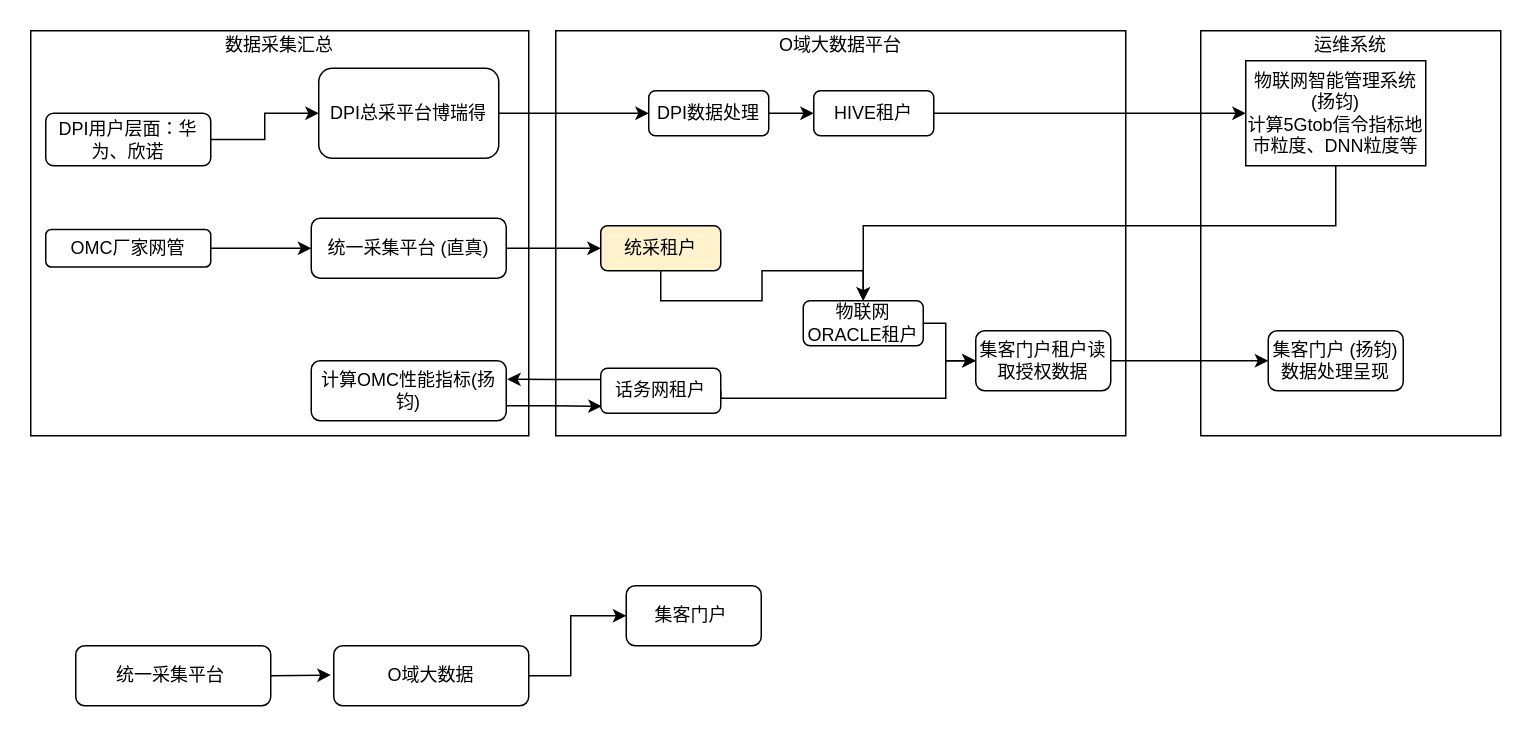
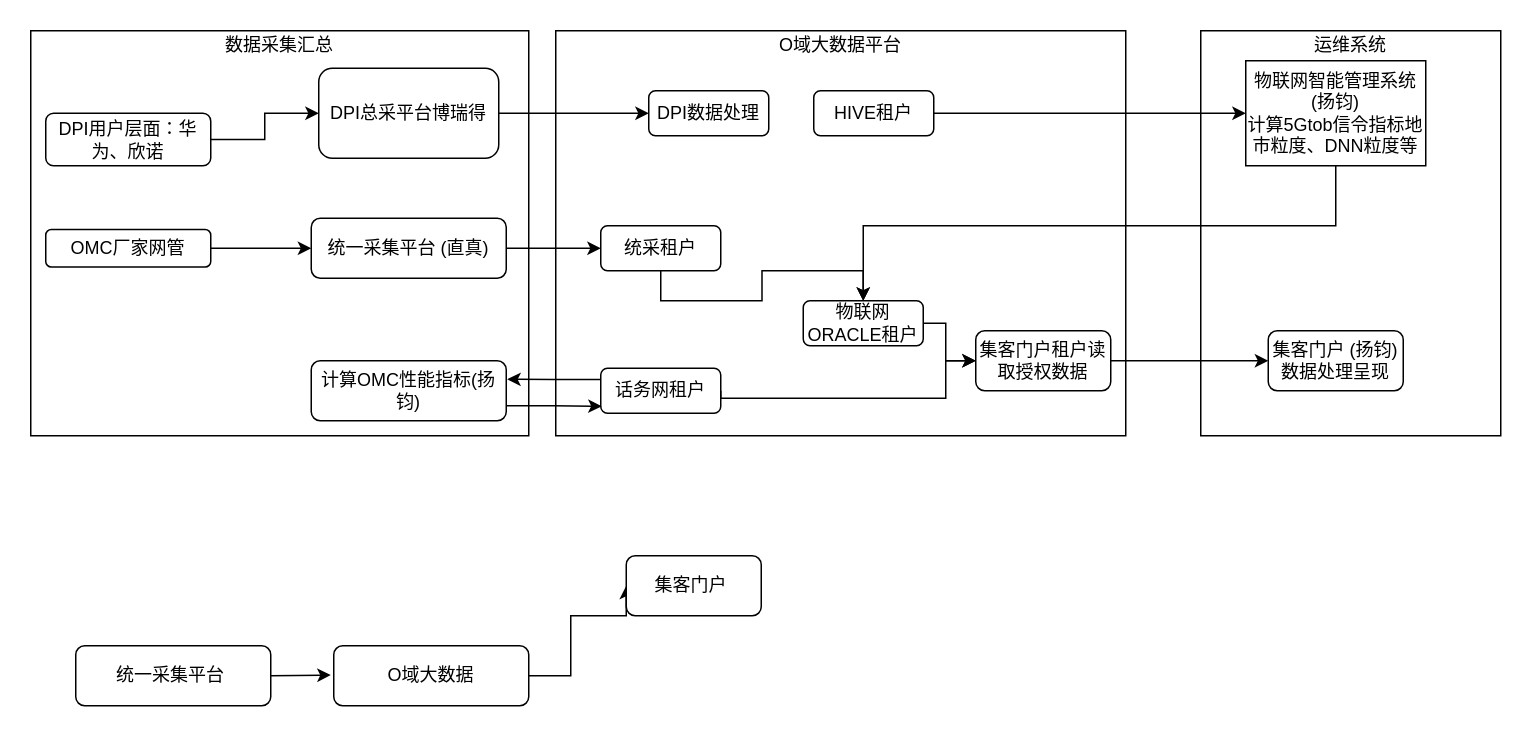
edge "DPI数据处理" -> "HIVE租户": removed
node "统采租户": fillcolor #fff2cc -> #ffffff
node "集客门户": moved (694, 616) -> (694, 586)
